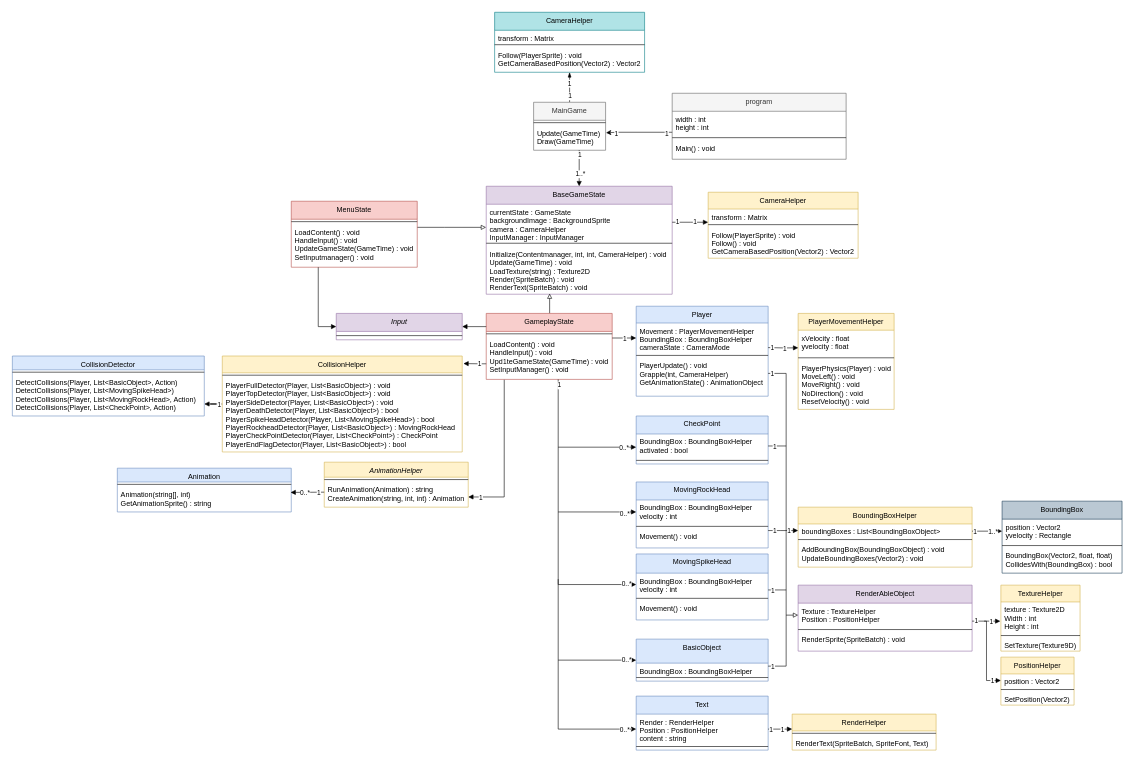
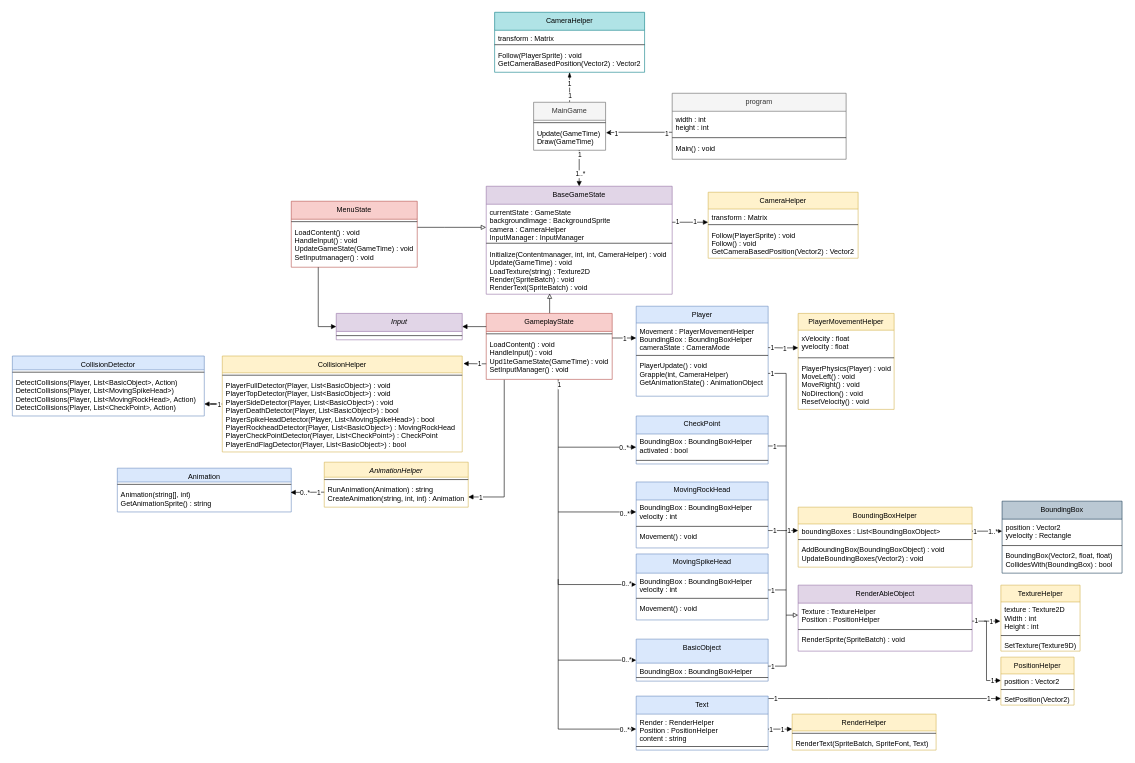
edge "Text" -> "SetPosition(Vector2)": added, labels "1", "1"
